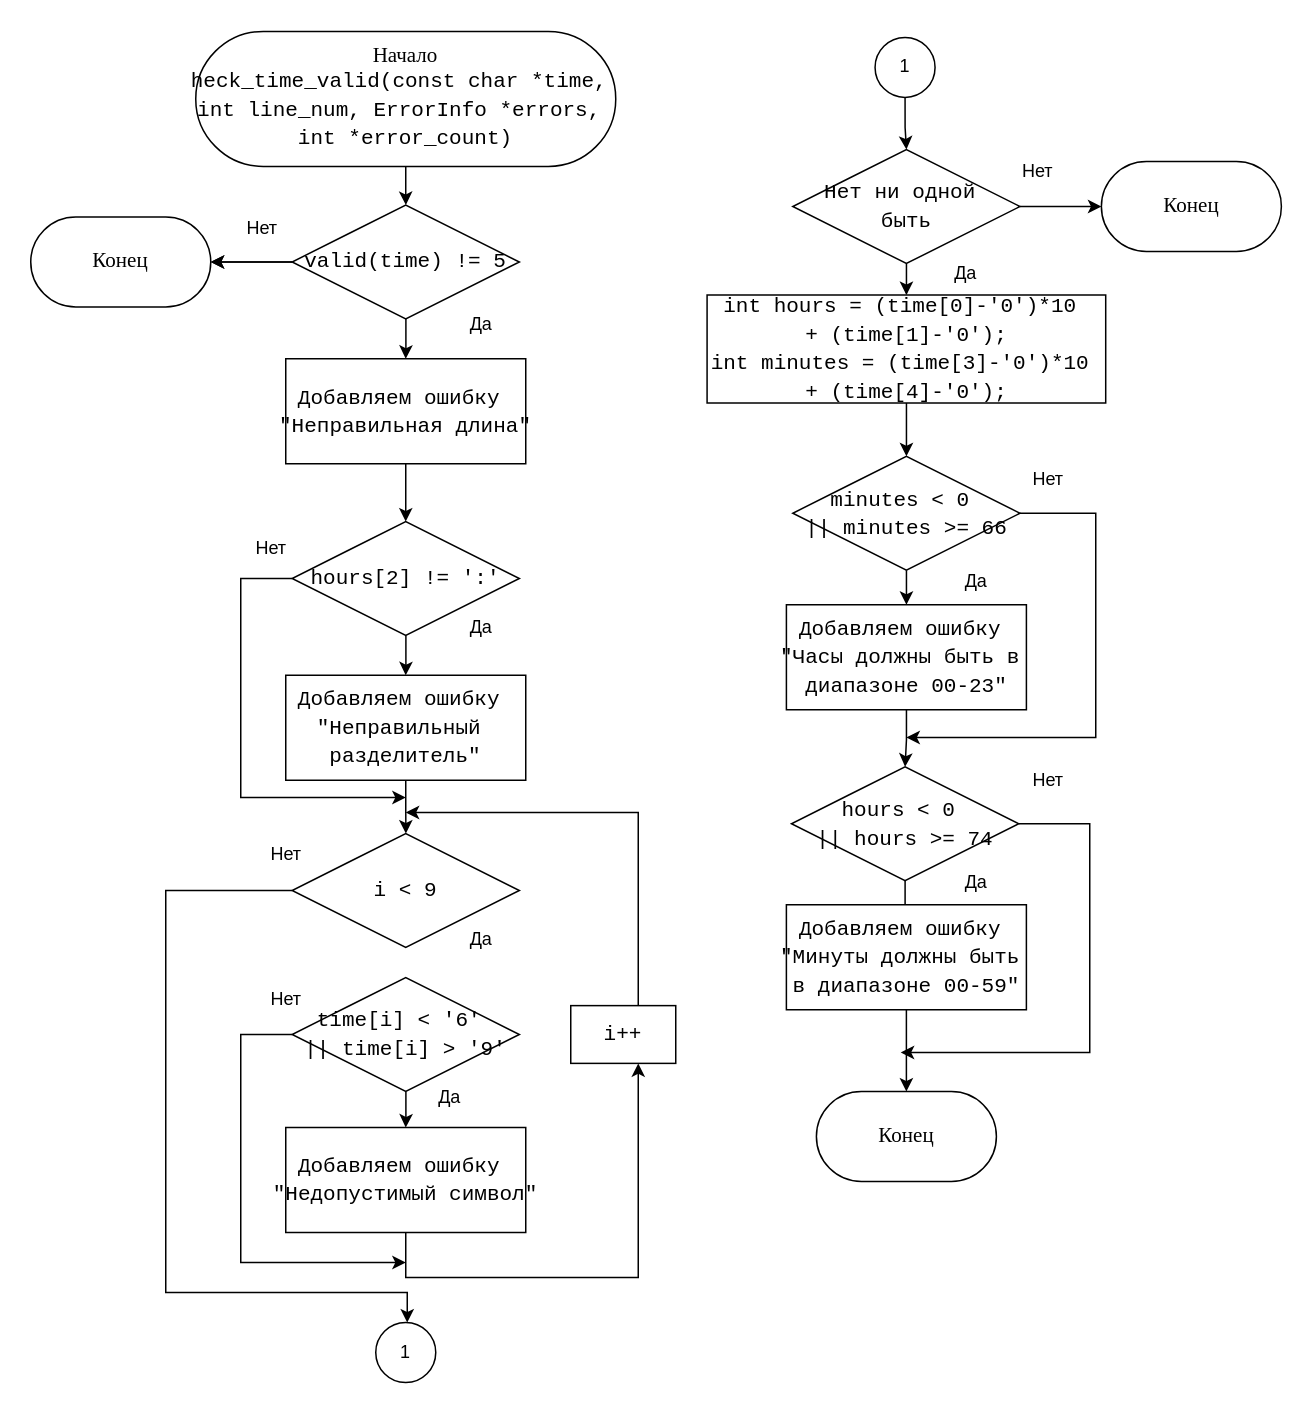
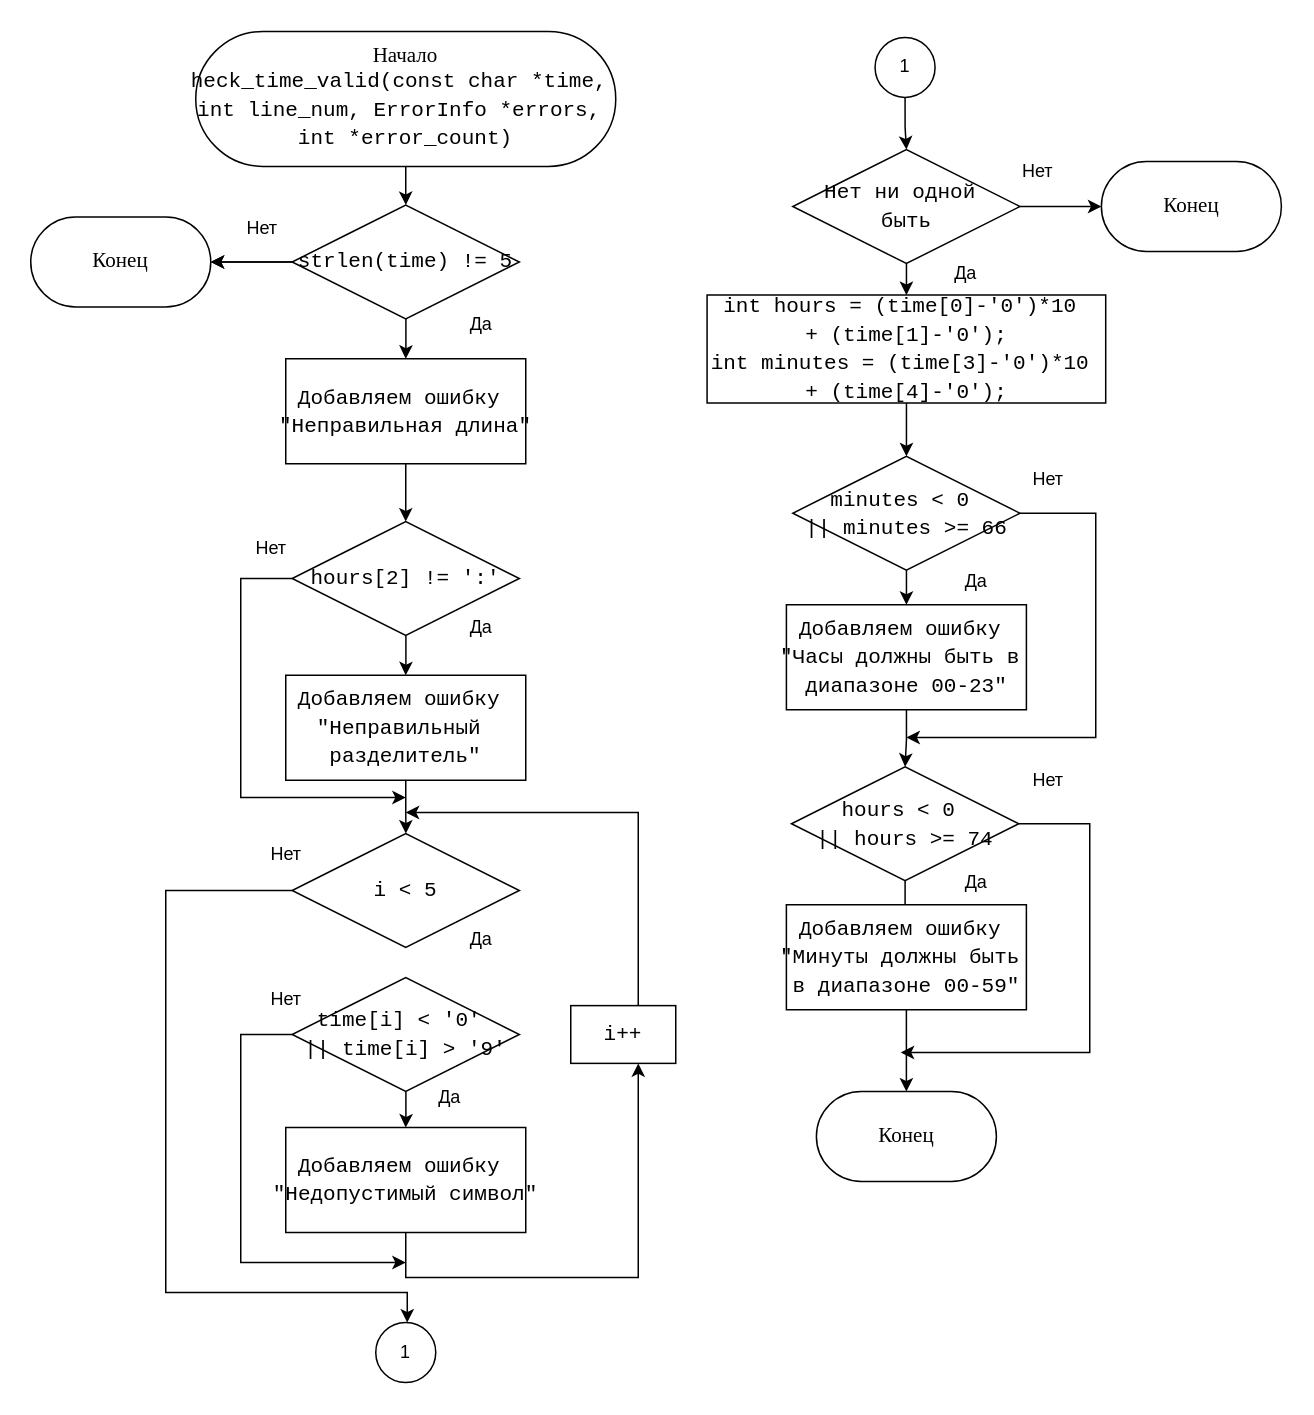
node "valid(time) != 5": label "valid(time) != 5" -> "strlen(time) != 5"
node "i < 9": label "i < 9" -> "i < 5"
node "time[i] < '6' || time[i] > '9'": label "time[i] < '6' || time[i] > '9'" -> "time[i] < '0' || time[i] > '9'"
